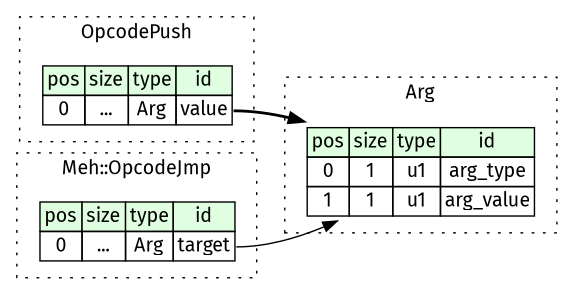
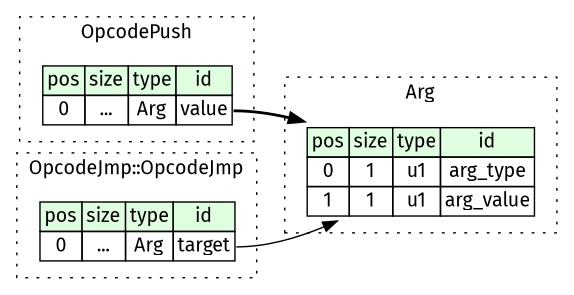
cluster "Meh::OpcodeJmp": label "Meh::OpcodeJmp" -> "OpcodeJmp::OpcodeJmp"
